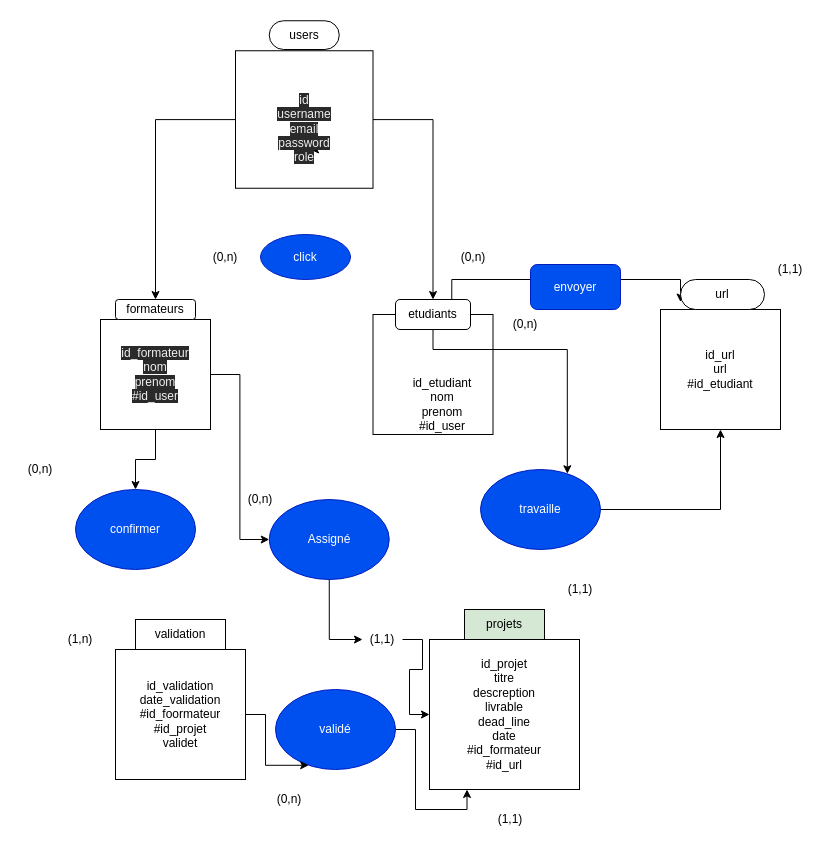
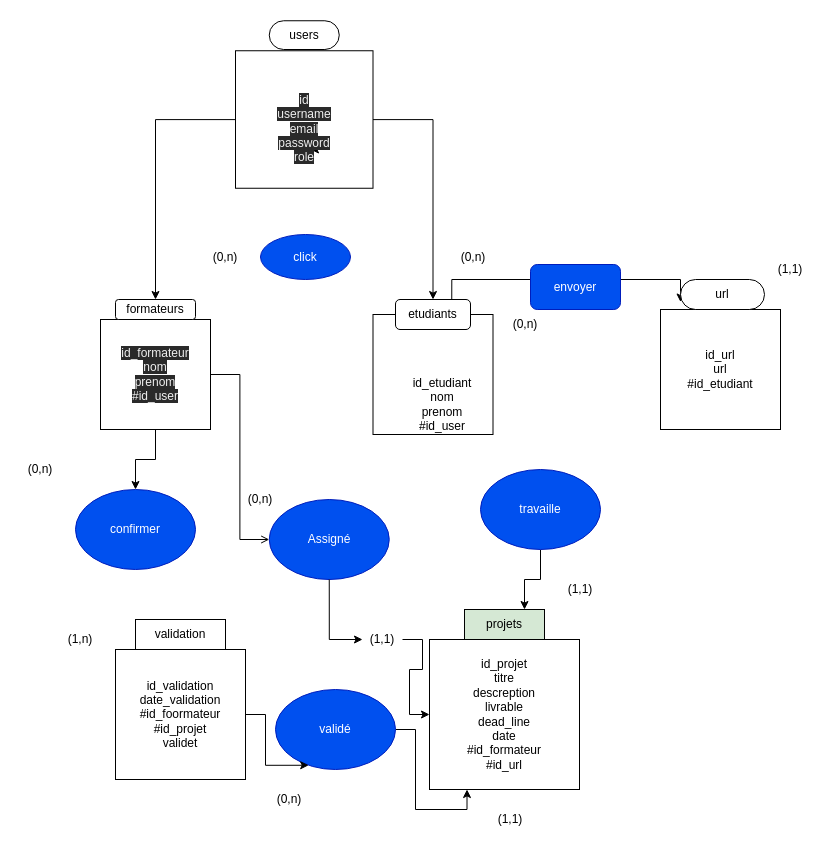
edge "etudiants" -> "travaille": removed
edge "travaille" -> "id_url url #id_etudiant": now "travaille" -> "projets"
edge "id_formateurnomprenom#id_user" -> "Assigné": arrowhead classic -> open
